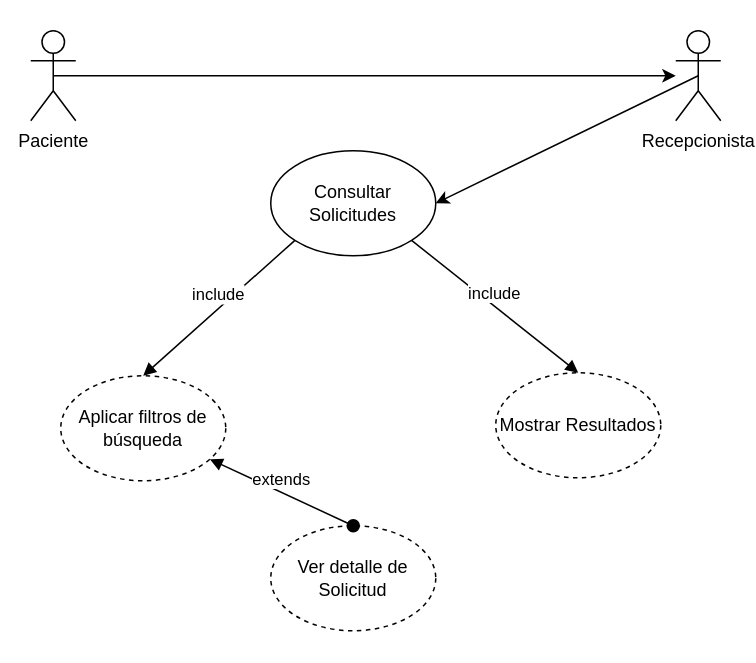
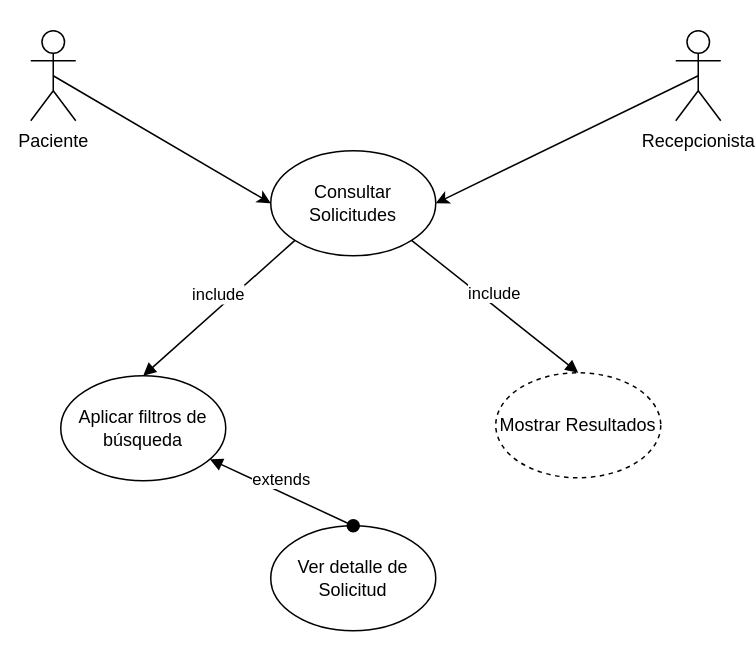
edge "Paciente" -> "Recepcionista": now "Paciente" -> "Consultar Solicitudes"
node "Aplicar filtros de búsqueda": style dashed -> solid
node "Ver detalle de Solicitud": style dashed -> solid
